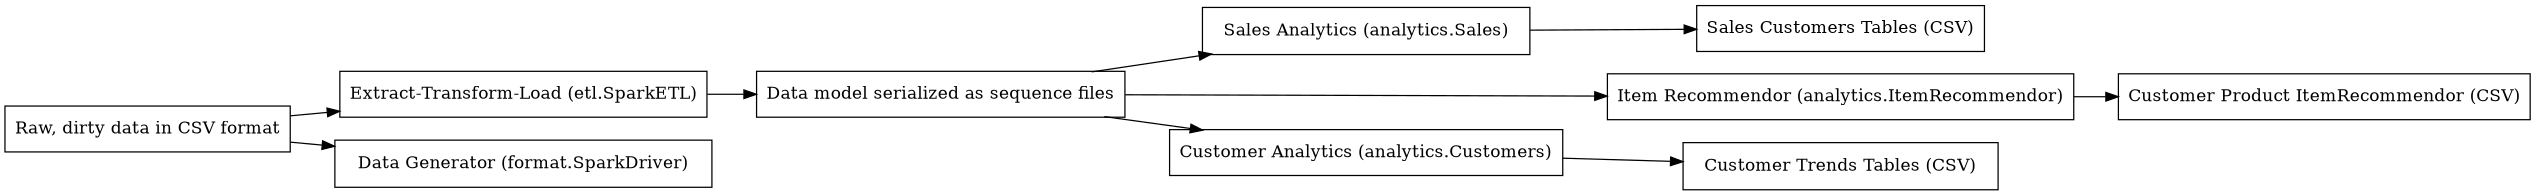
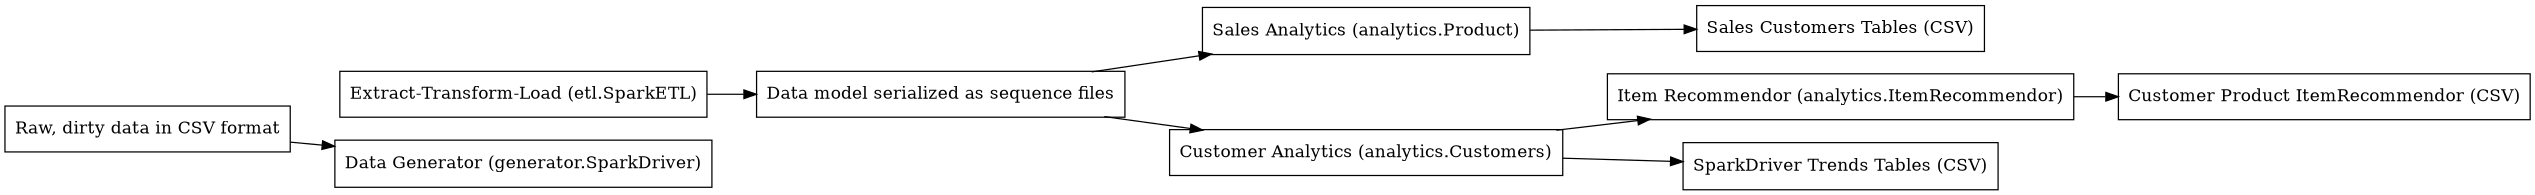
node "Sales Analytics (analytics.Sales)": label "Sales Analytics (analytics.Sales)" -> "Sales Analytics (analytics.Product)"
edge "Data model serialized as sequence files" -> "Item Recommendor (analytics.ItemRecommendor)": now "Customer Analytics (analytics.Customers)" -> "Item Recommendor (analytics.ItemRecommendor)"
edge "Raw, dirty data in CSV format" -> "Extract-Transform-Load (etl.SparkETL)": removed
node "Data Generator (format.SparkDriver)": label "Data Generator (format.SparkDriver)" -> "Data Generator (generator.SparkDriver)"
node "Customer Trends Tables (CSV)": label "Customer Trends Tables (CSV)" -> "SparkDriver Trends Tables (CSV)"
